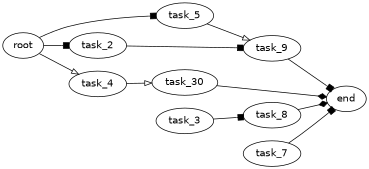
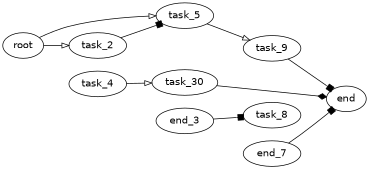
edge "root" -> "task_5": arrowhead box -> onormal
edge "root" -> "task_2": arrowhead box -> onormal
edge "task_2" -> "task_9": now "task_2" -> "task_5"
edge "root" -> "task_4": removed
edge "task_8" -> "end": removed
node "task_3": label "task_3" -> "end_3"
node "task_7": label "task_7" -> "end_7"
